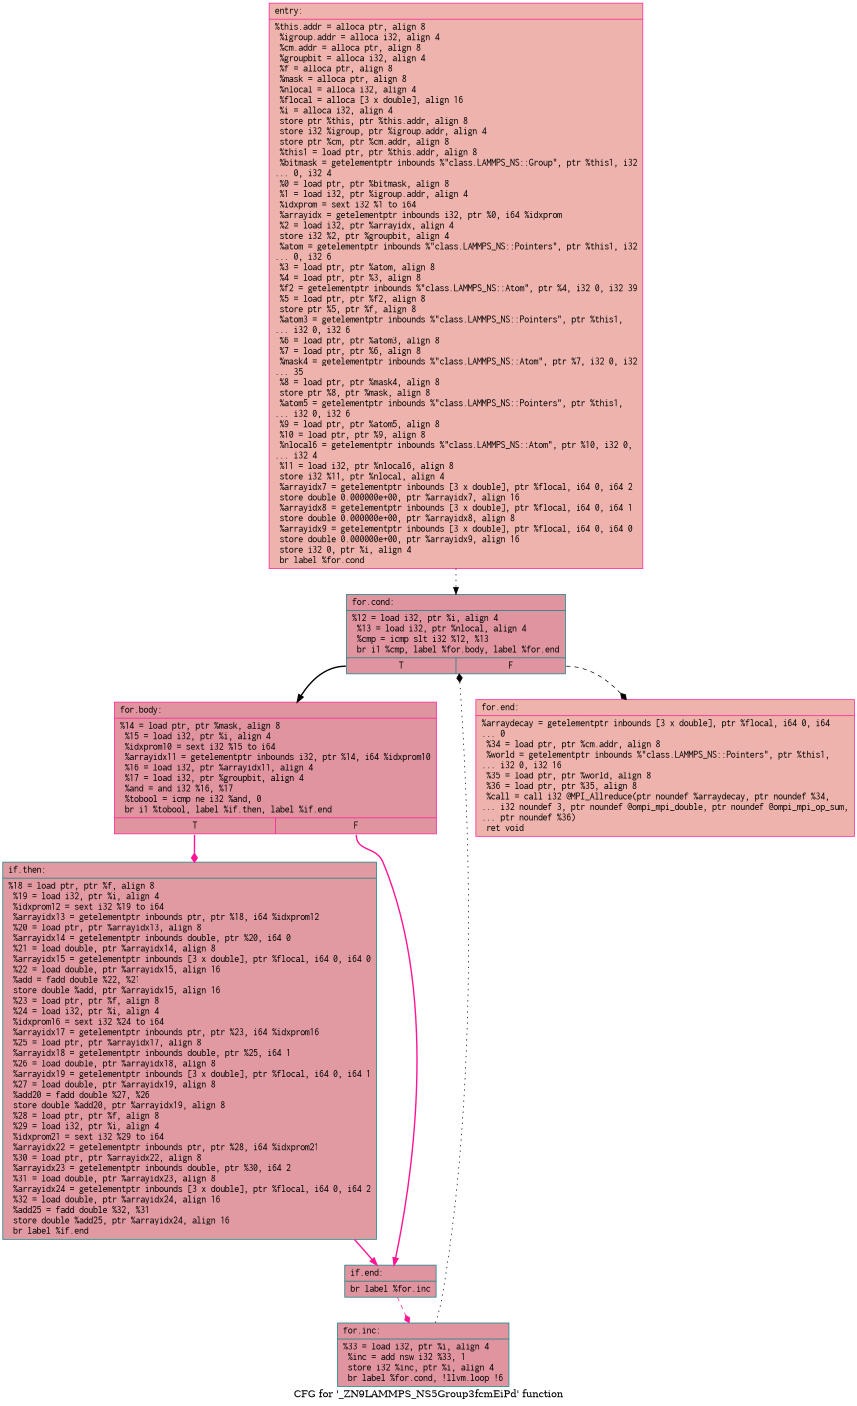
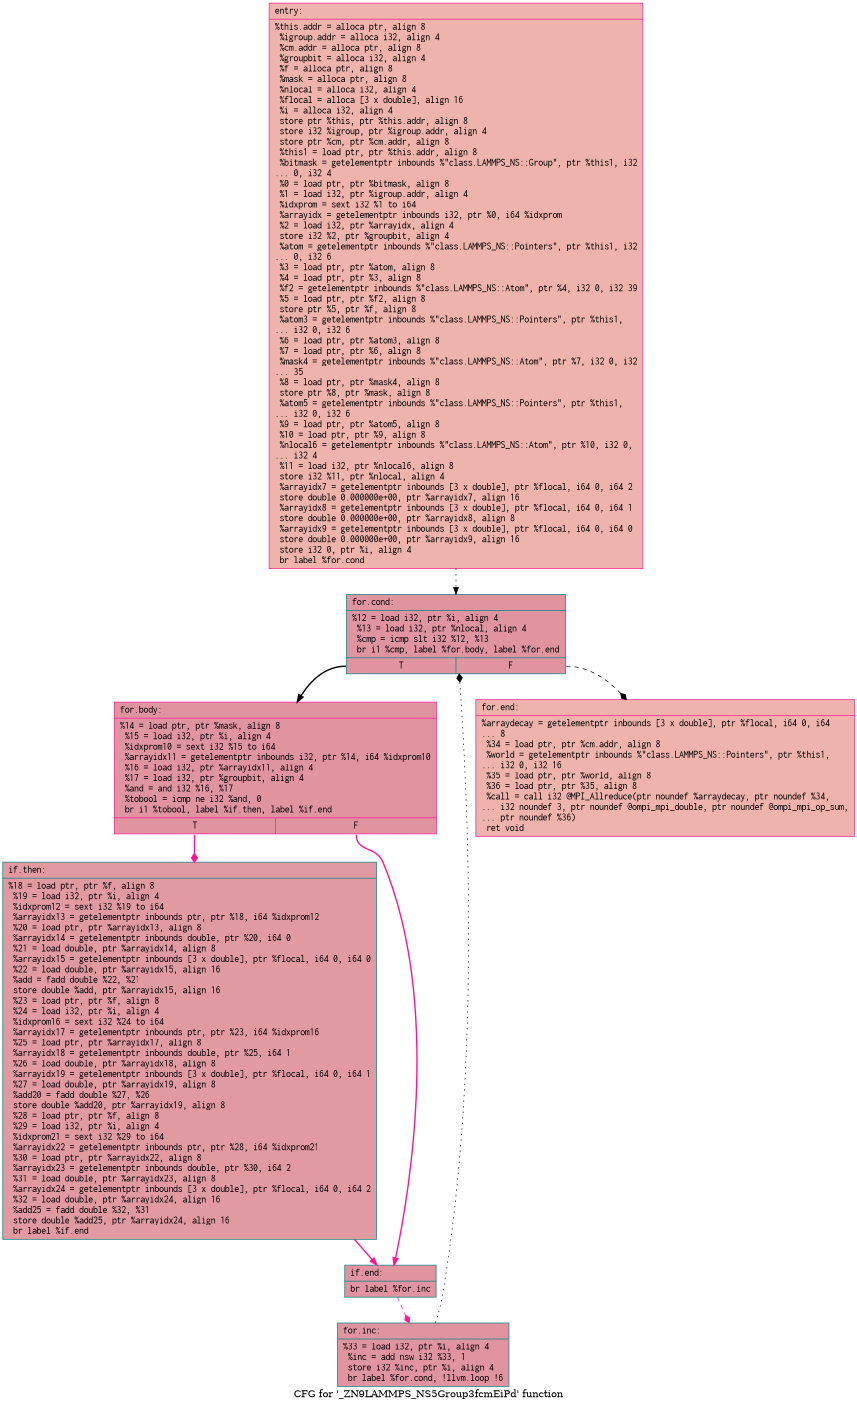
node "for.end:": text "... 0" -> "... 8"
